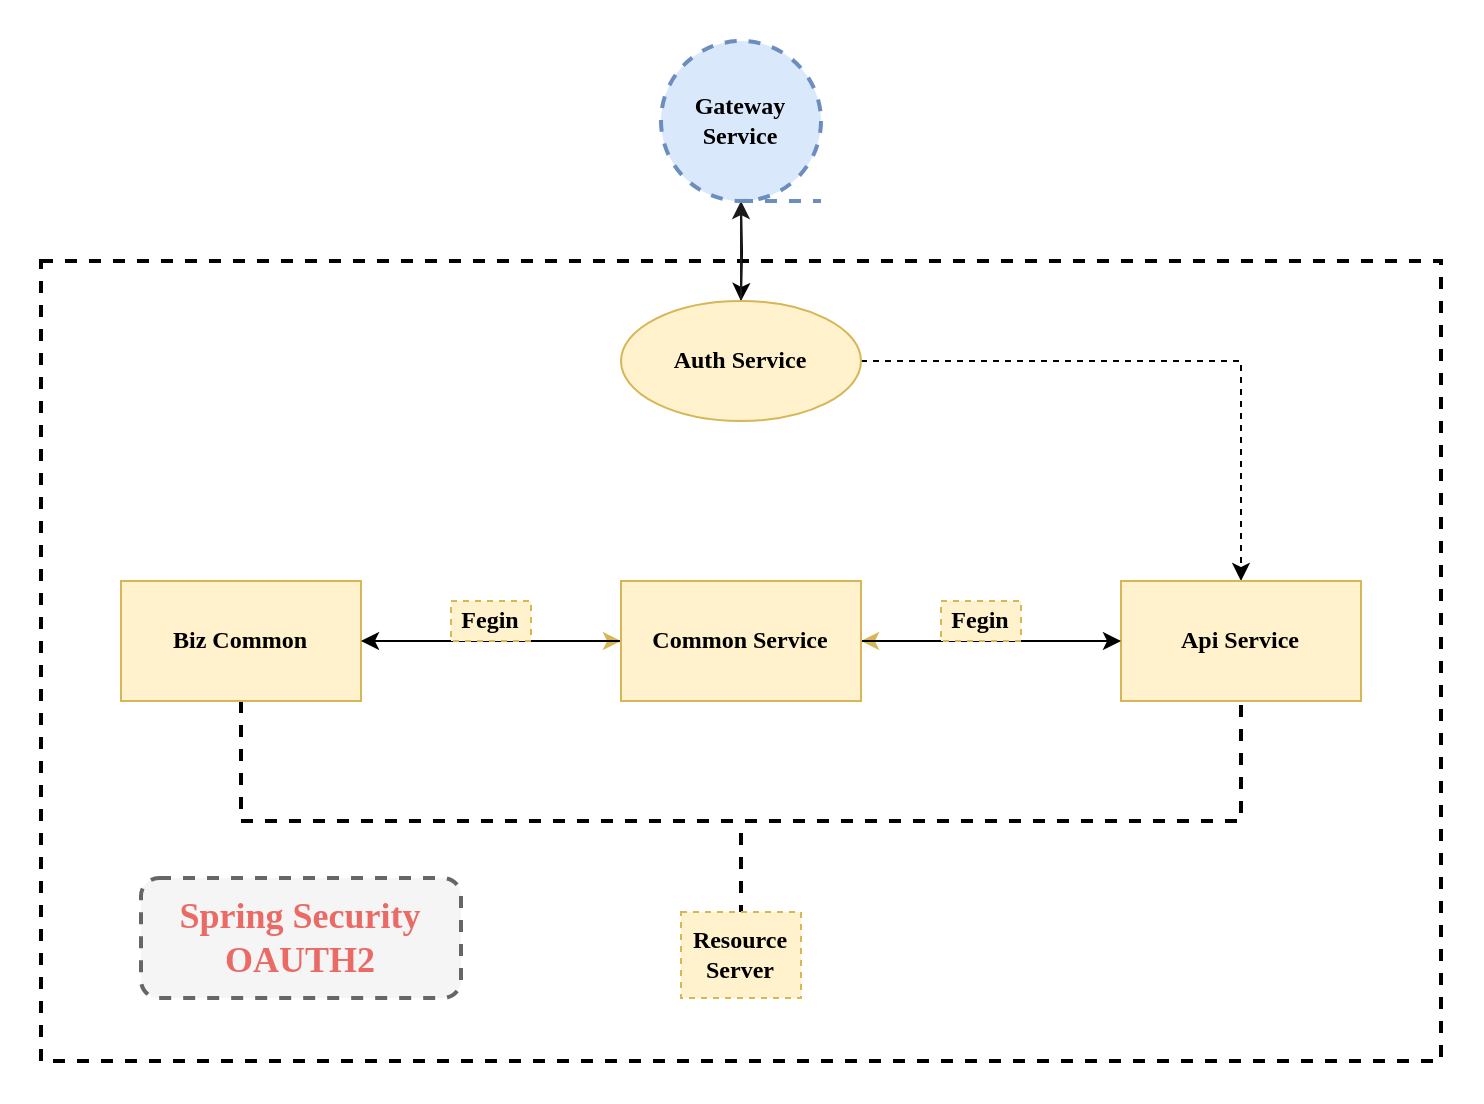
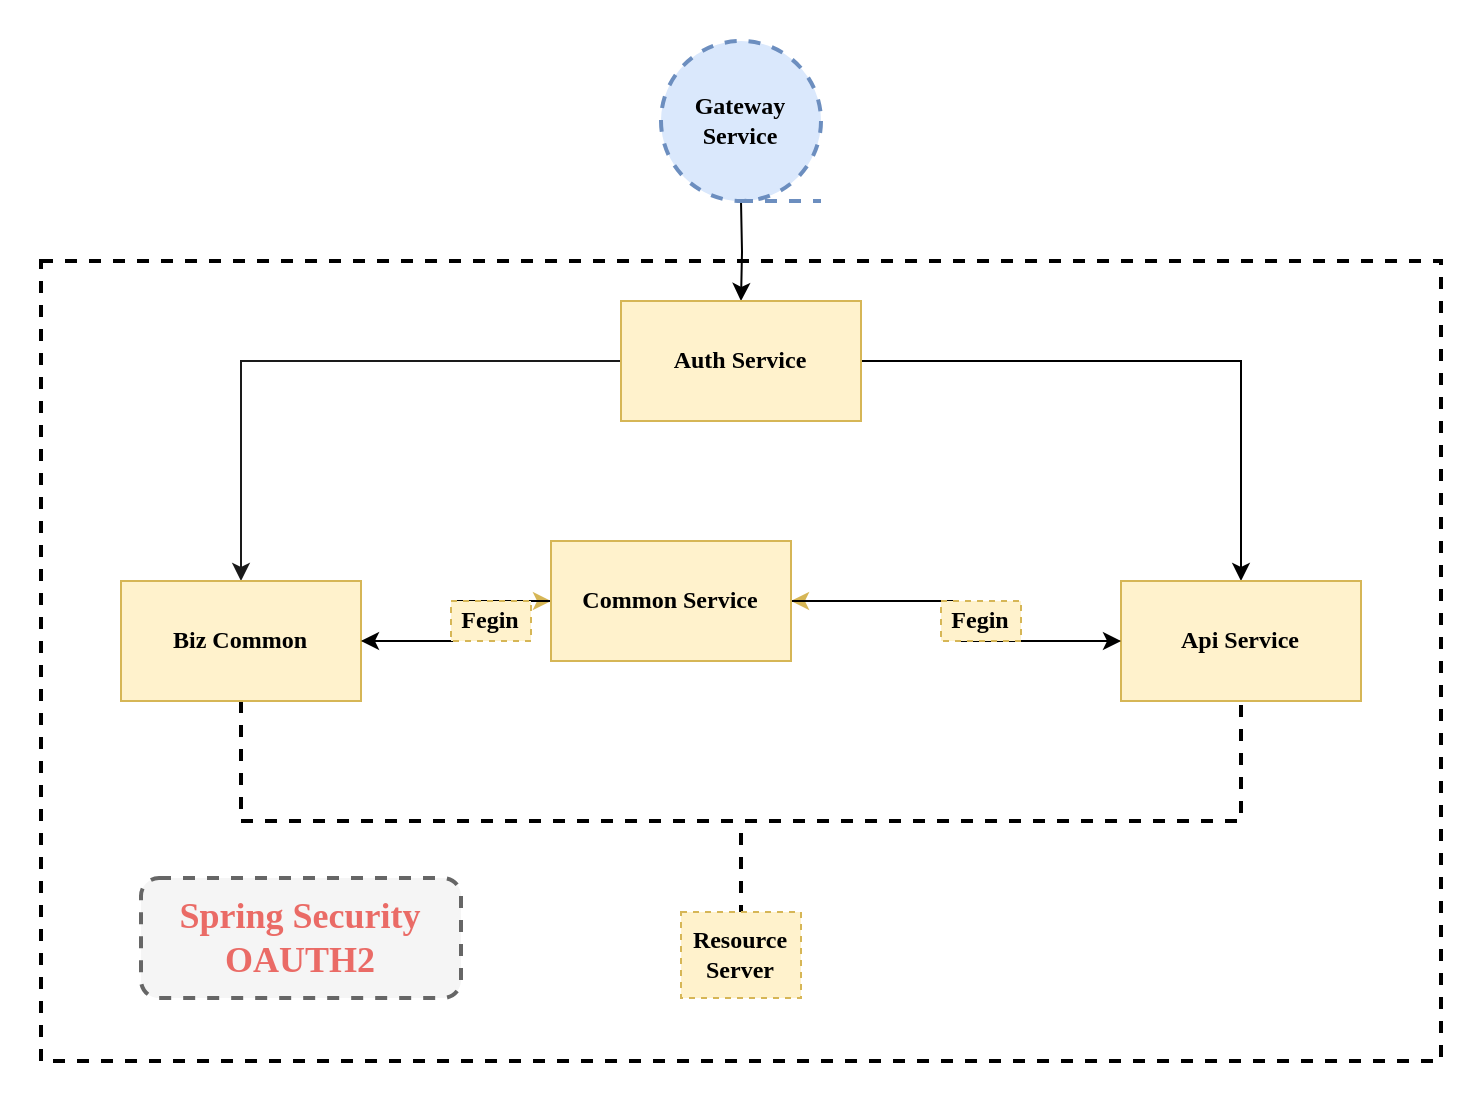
edge "Auth Service" -> "Gateway Service": now "Auth Service" -> "Biz Common"
node "Auth Service": shape ellipse -> rectangle
edge "Auth Service" -> "Api Service": style dashed -> solid
node "Common Service": moved (741, 641) -> (671, 601)
